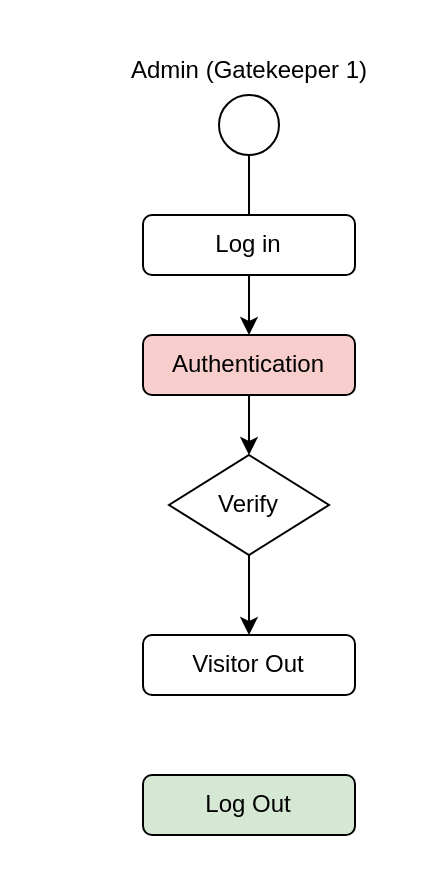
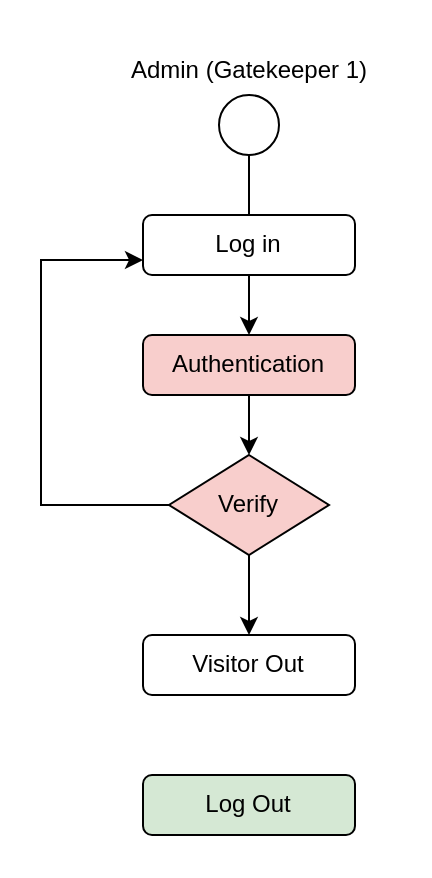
edge "Verify" -> "Log in": added
node "Verify": fillcolor #ffffff -> #f8cecc
